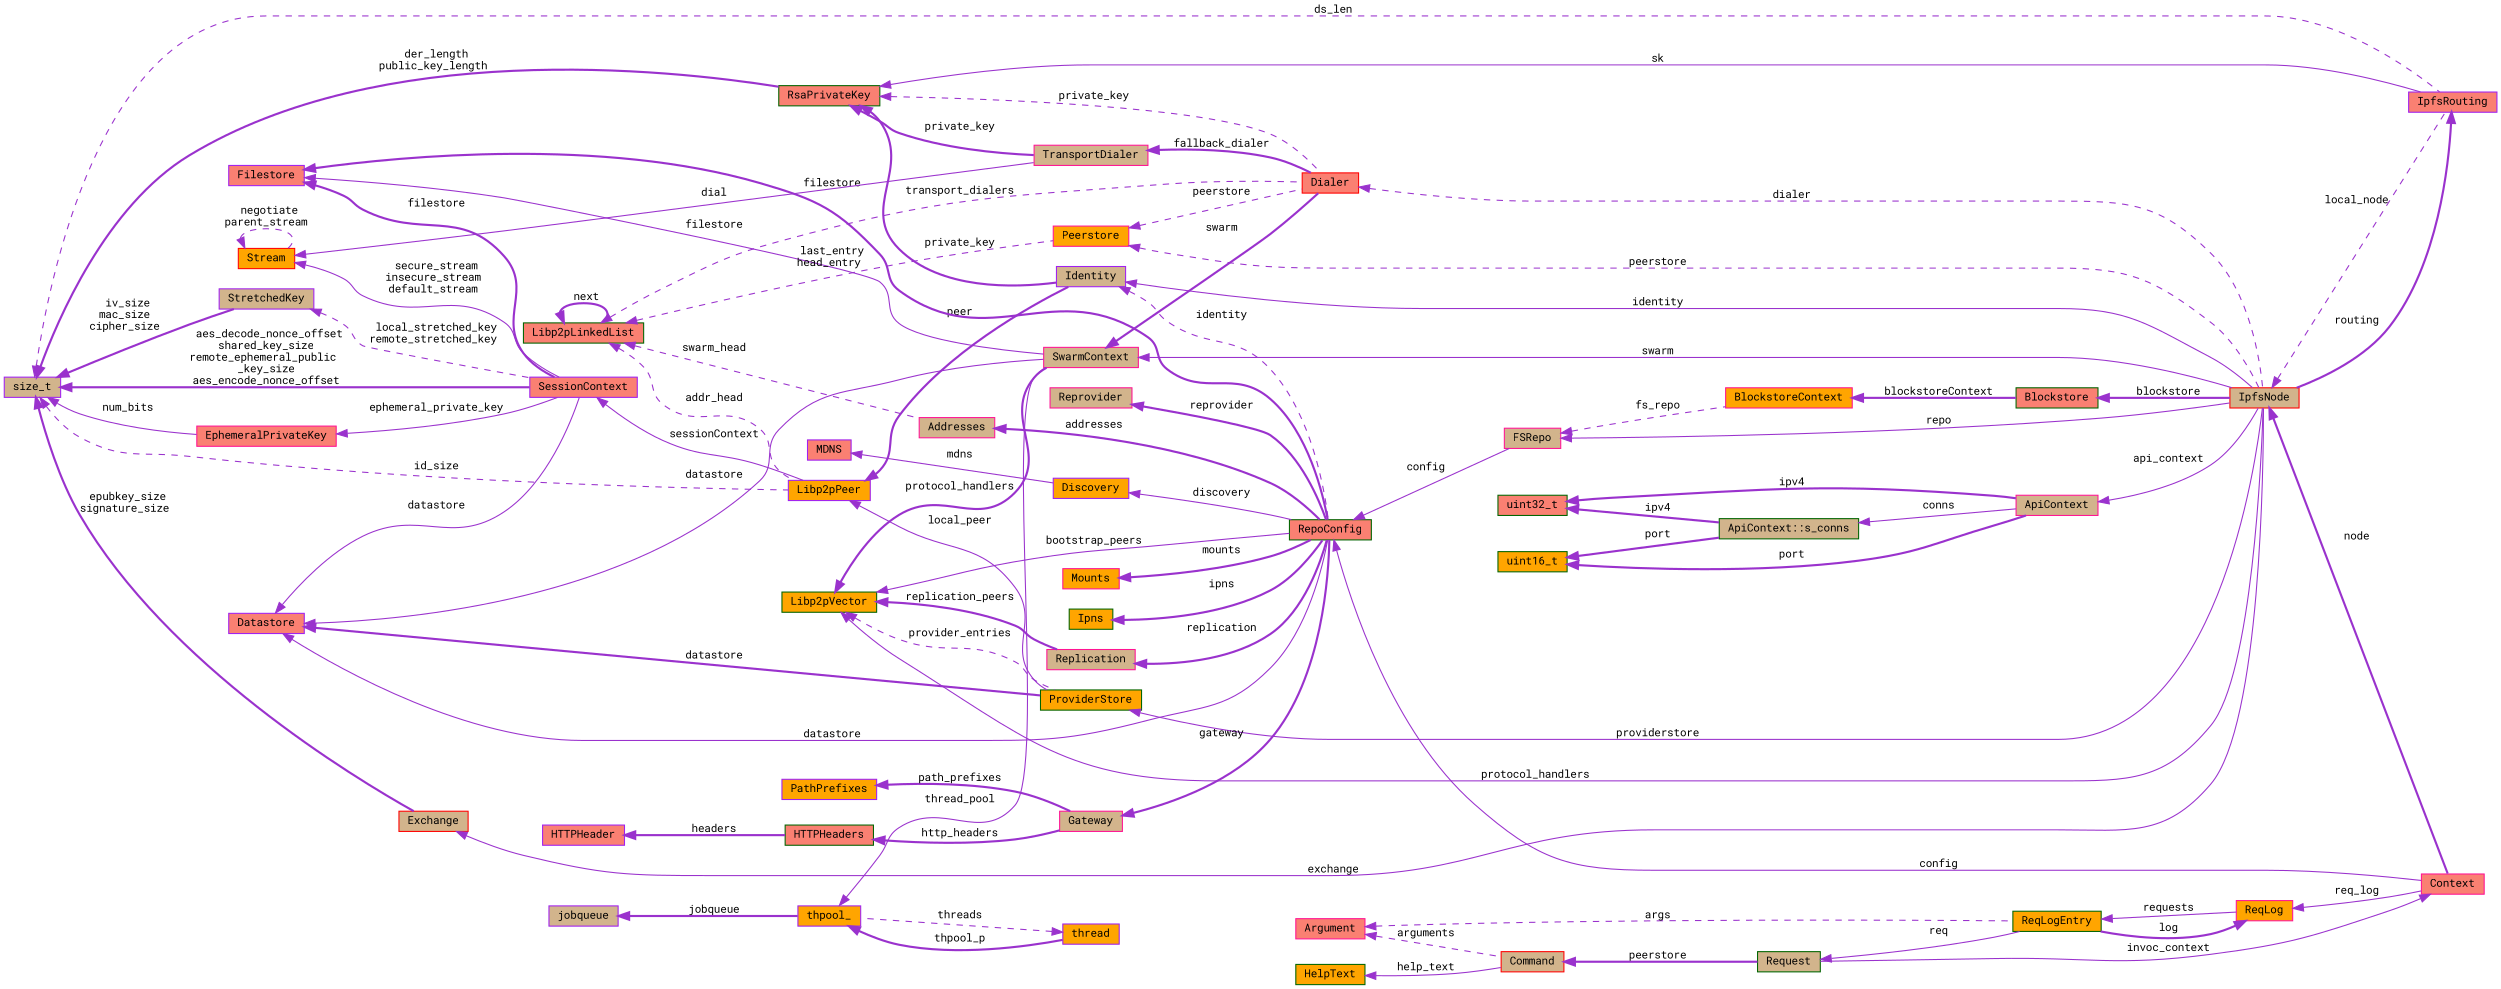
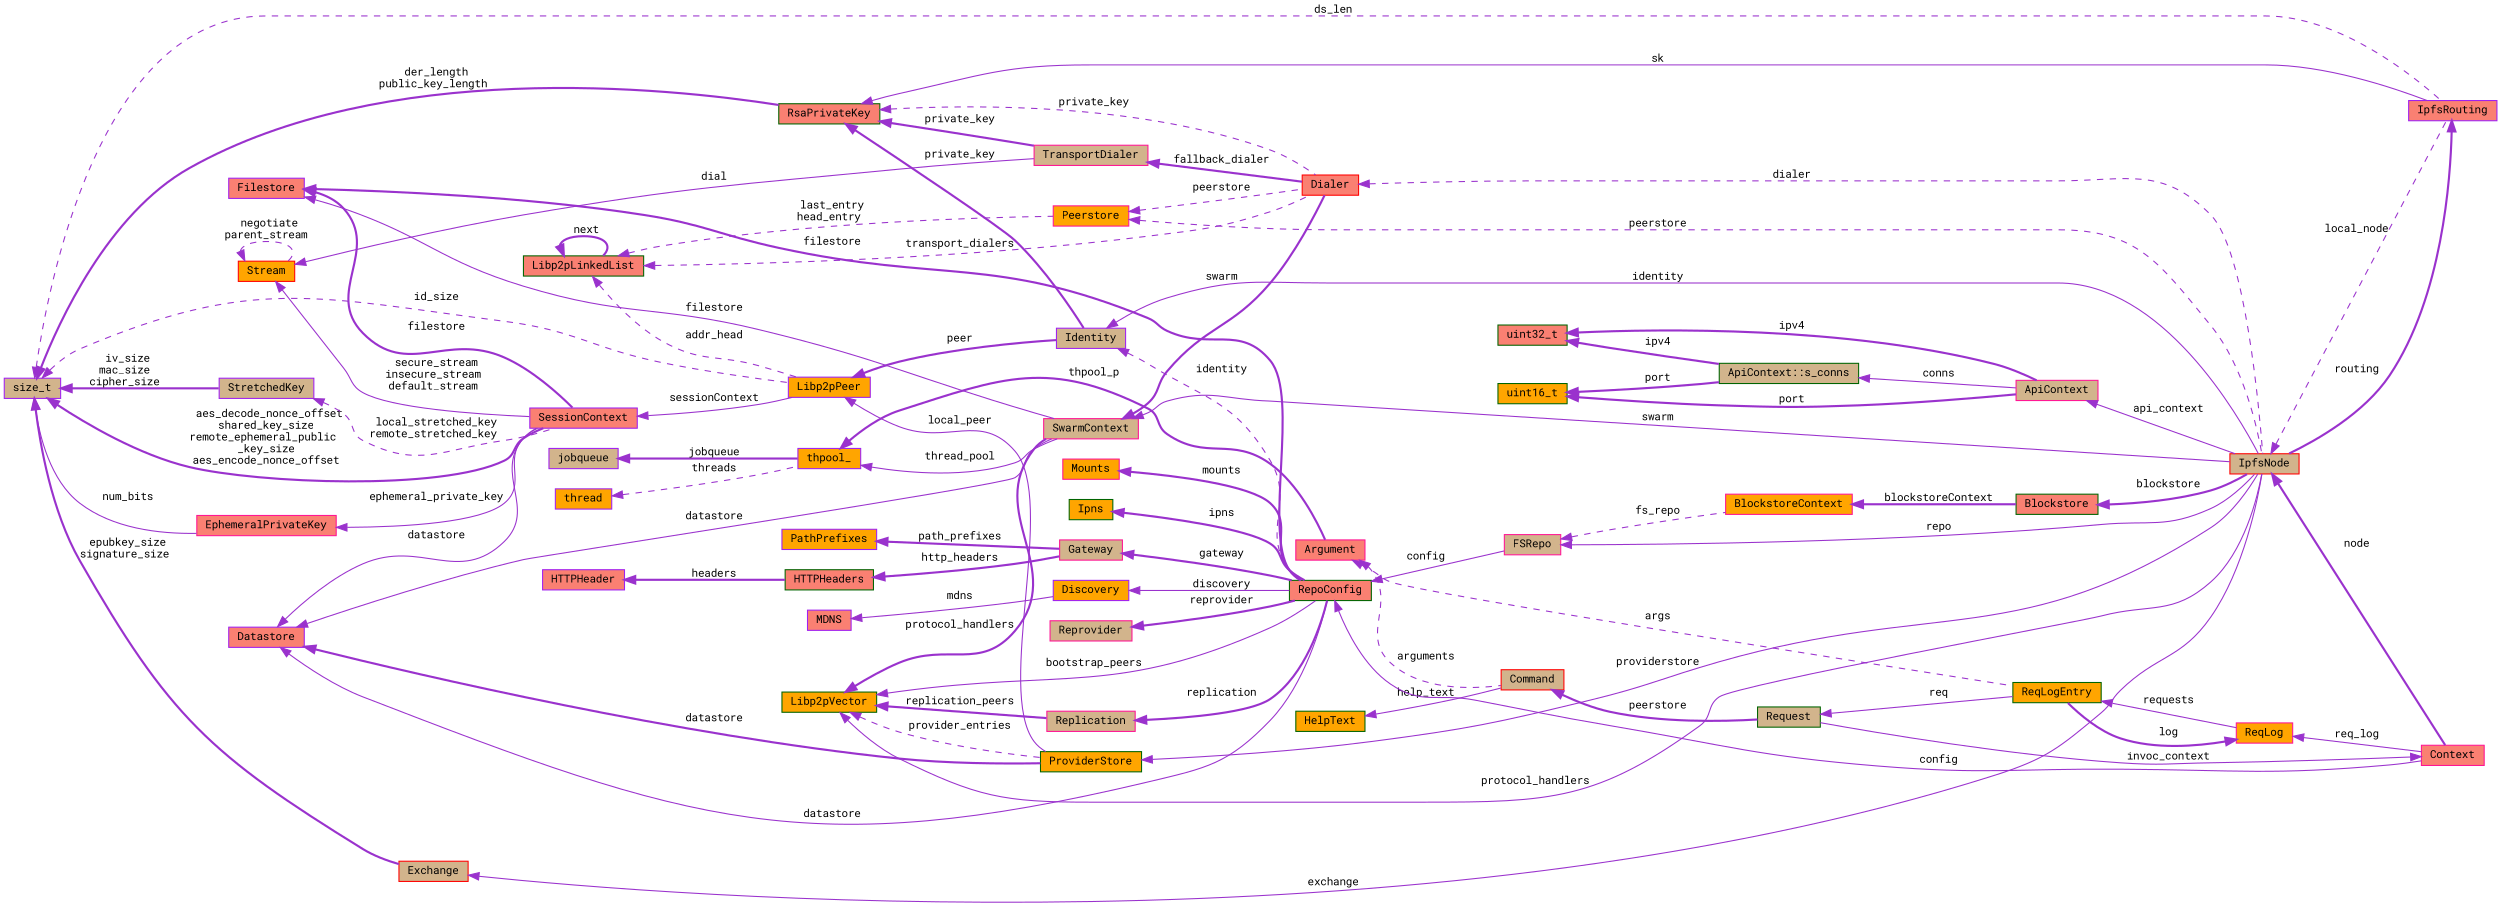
node "Addresses": removed
edge "thread" -> "thpool_": now "Argument" -> "thpool_"
